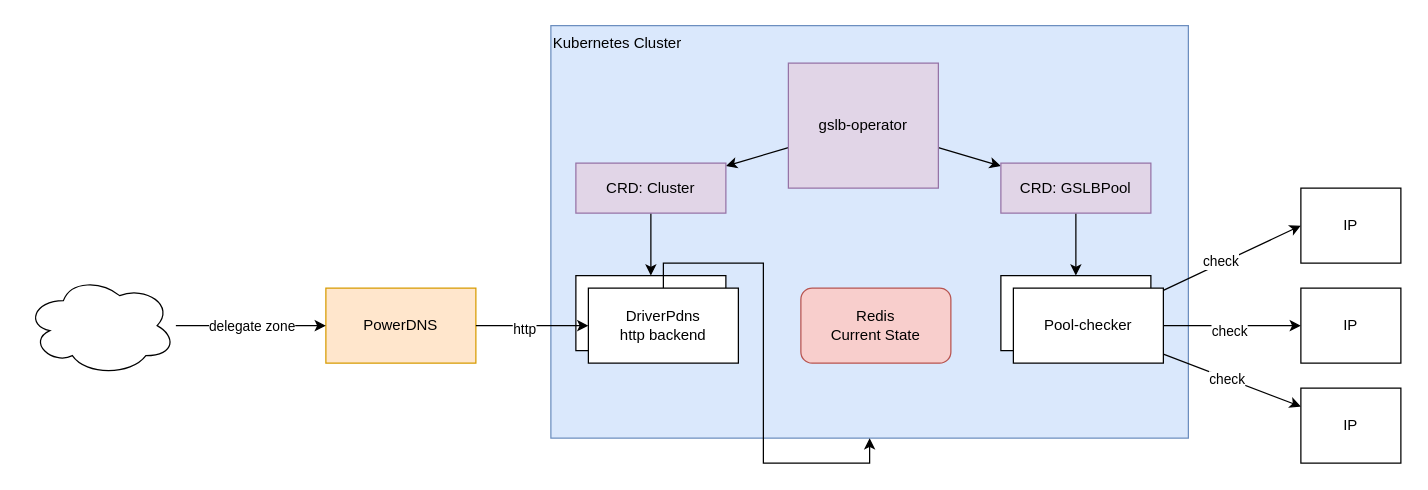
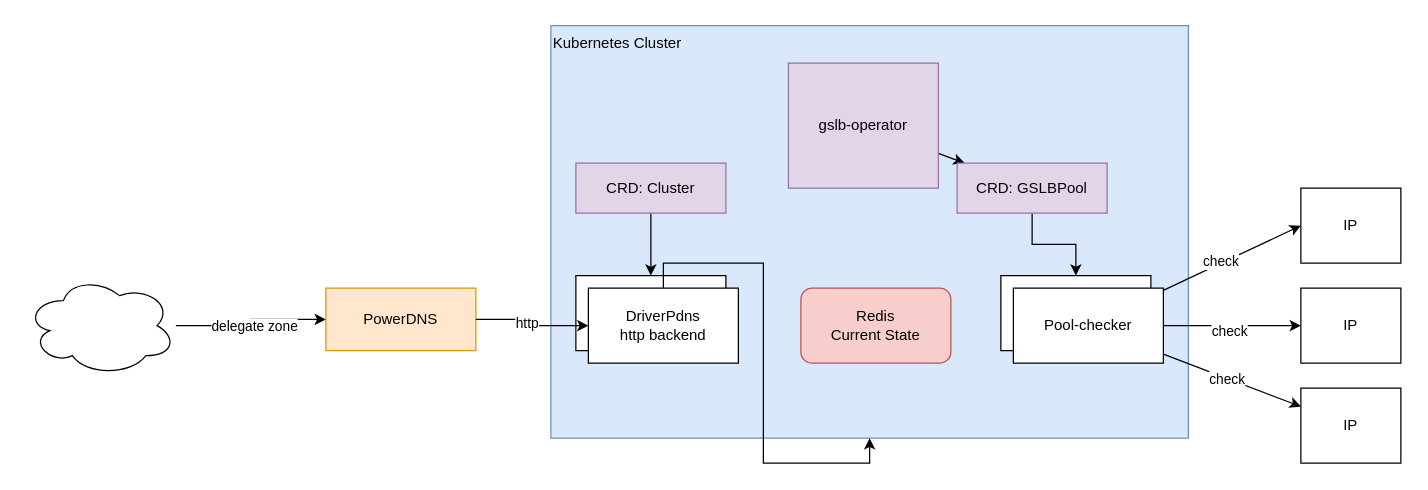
edge "gslb-operator" -> "CRD: Cluster": removed
node "CRD: GSLBPool": moved (1076, 188) -> (1032, 188)
node "PowerDNS": size 150x75 -> 150x63
